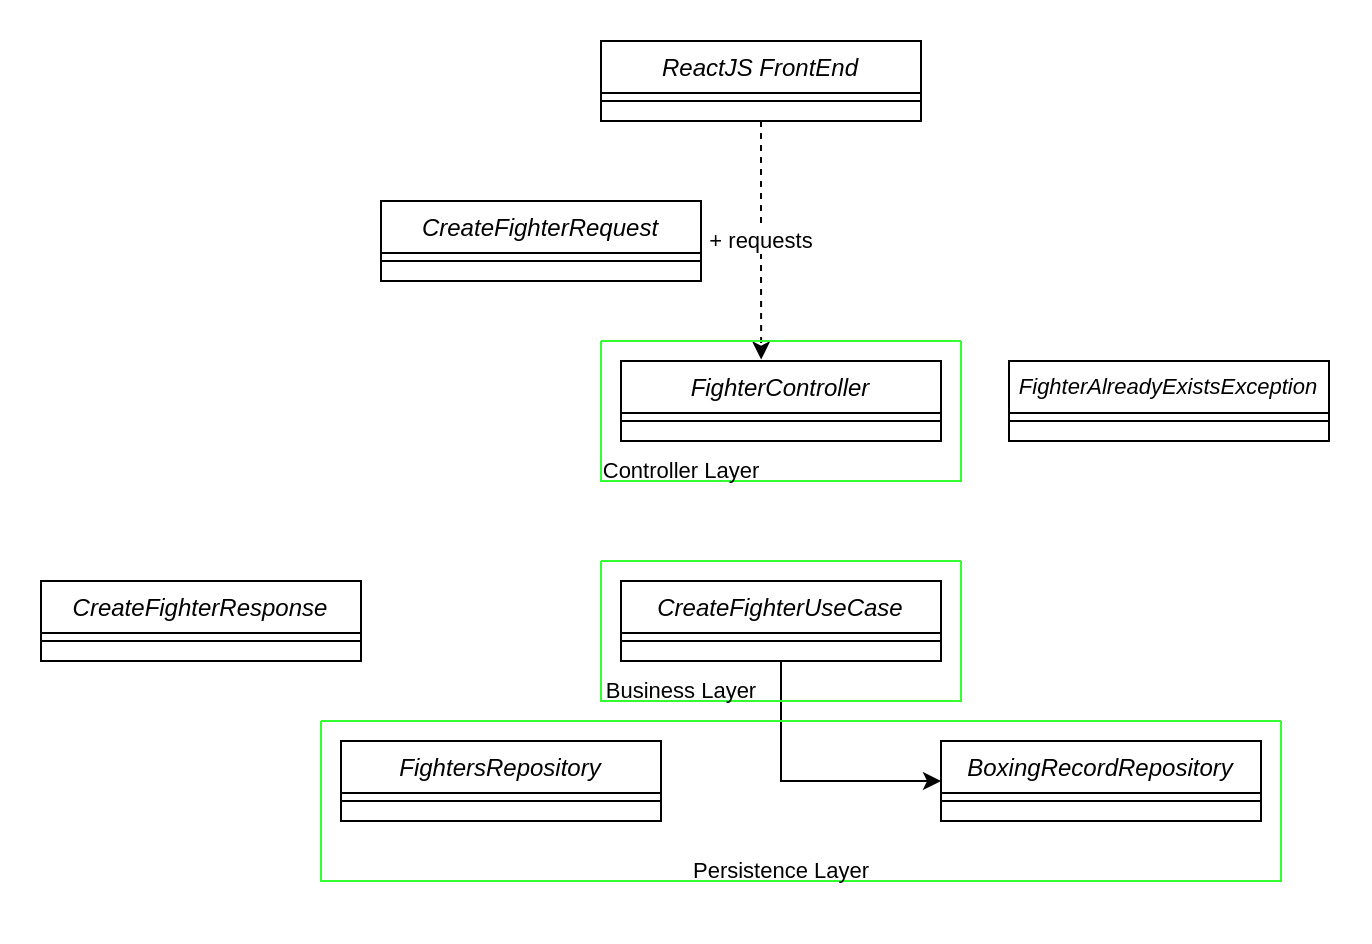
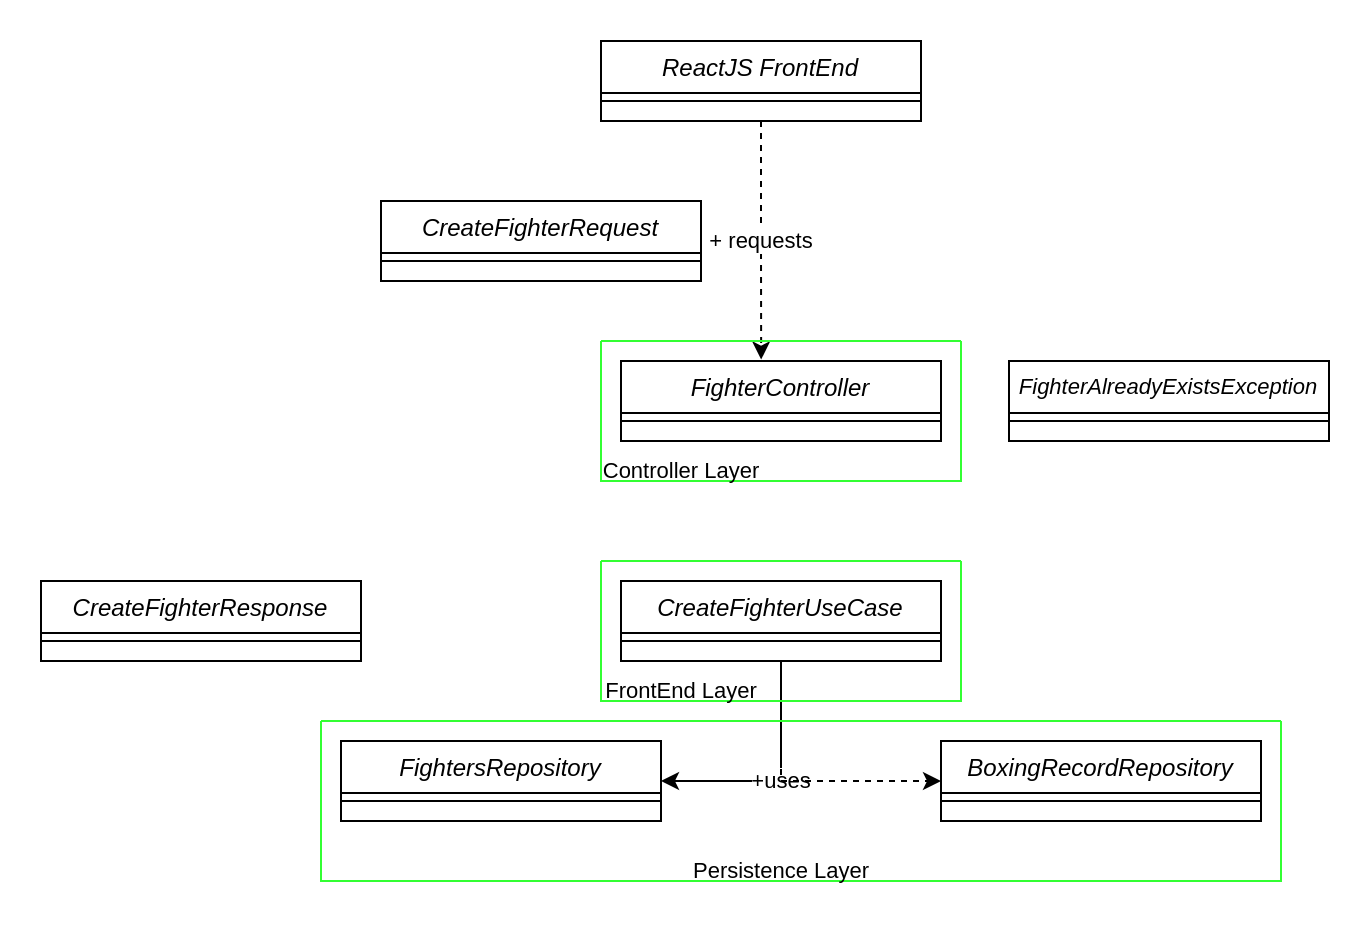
node "Business Layer": label "Business Layer" -> "FrontEnd Layer"
edge "CreateFighterUseCase" -> "FightersRepository": added, label "+uses"
edge "CreateFighterUseCase" -> "BoxingRecordRepository": style solid -> dashed
